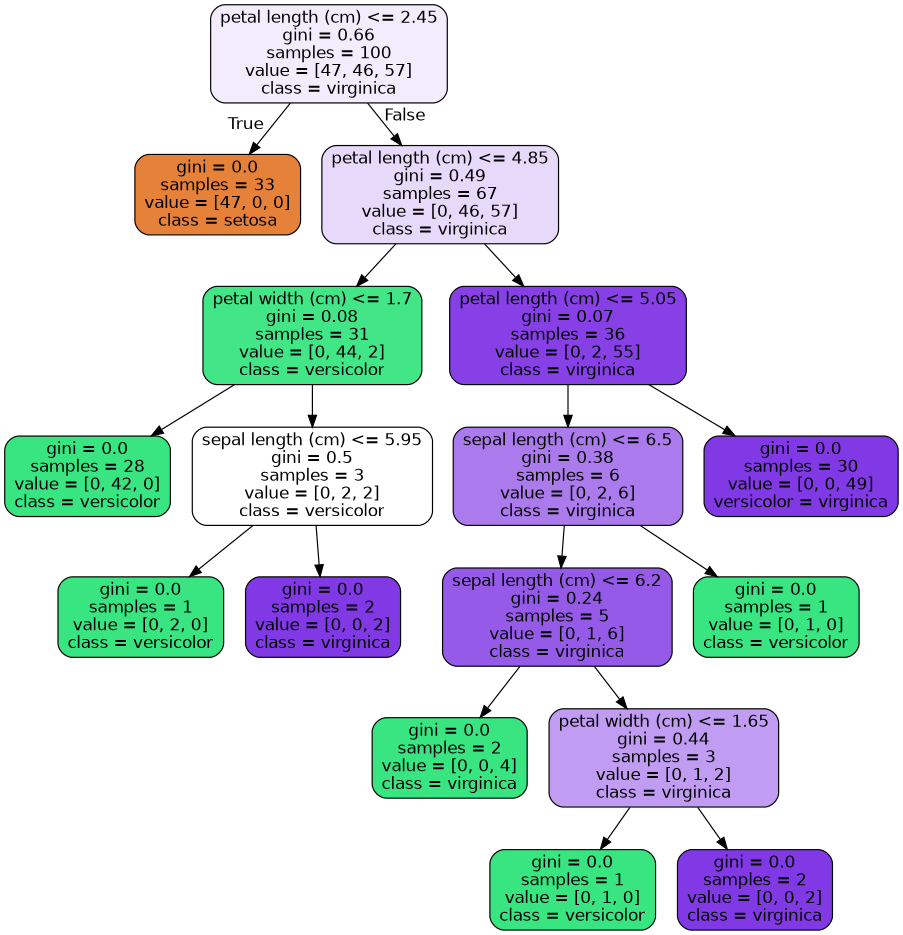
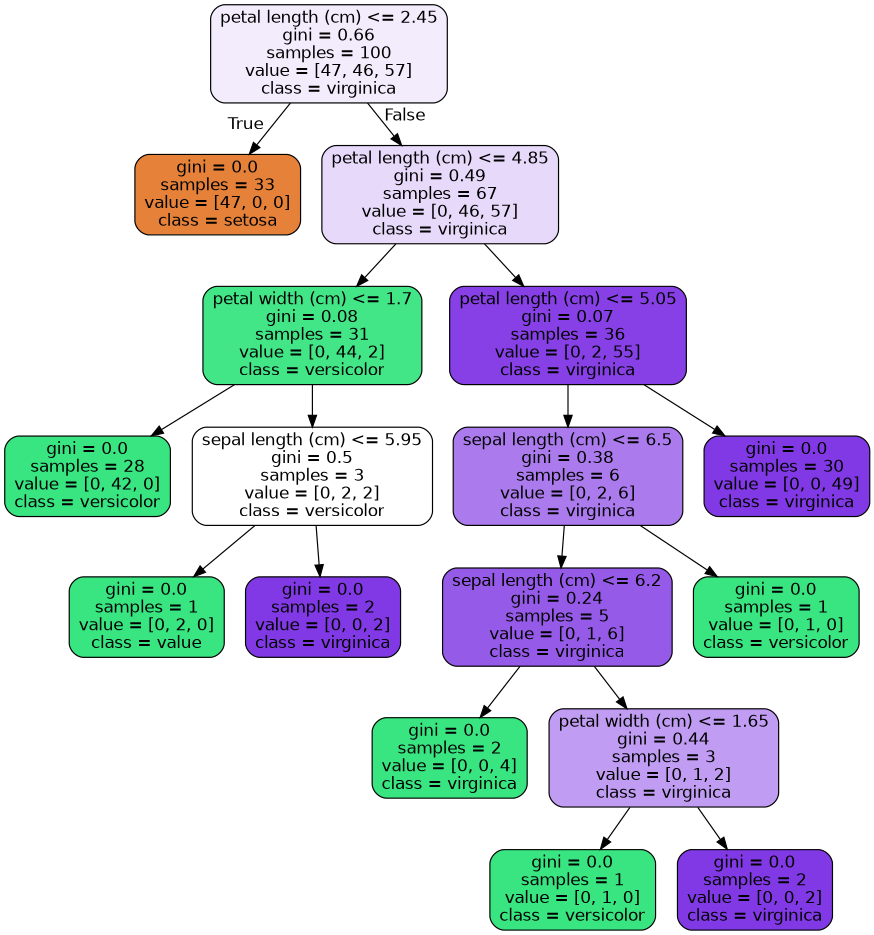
node "gini = 0.0 samples = 30 value = [0, 0, 49] versicolor = virginica": label "gini = 0.0 samples = 30 value = [0, 0, 49] versicolor = virginica" -> "gini = 0.0 samples = 30 value = [0, 0, 49] class = virginica"
node "gini = 0.0 samples = 1 value = [0, 2, 0] class = versicolor": label "gini = 0.0 samples = 1 value = [0, 2, 0] class = versicolor" -> "gini = 0.0 samples = 1 value = [0, 2, 0] class = value"
